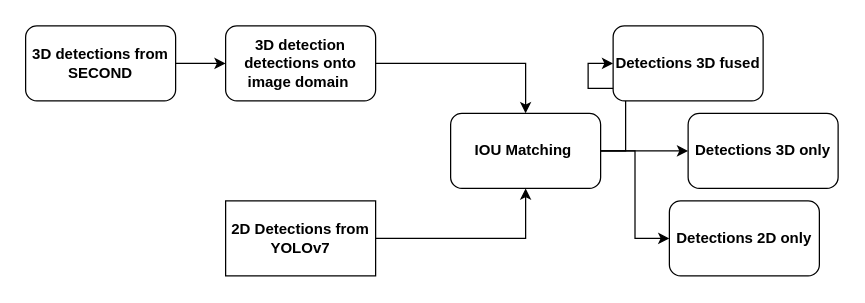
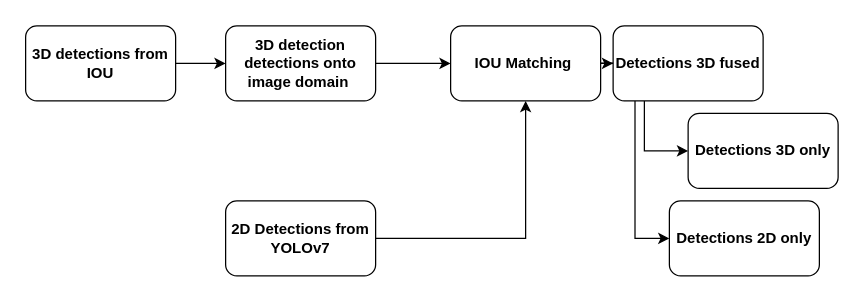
node "3D detections from SECOND": label "3D detections from SECOND" -> "3D detections from IOU"
node "IOU Matching": moved (526, 151) -> (526, 63)
node "2D Detections from YOLOv7": shape rectangle -> rounded rectangle
